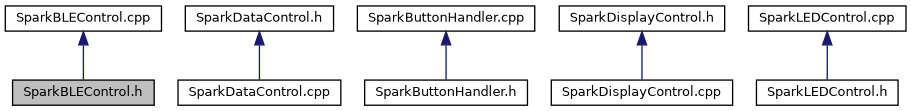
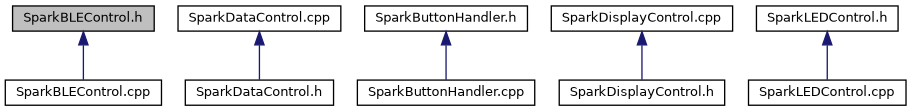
edge "SparkBLEControl.h" -> "SparkBLEControl.cpp": reversed
edge "SparkDataControl.cpp" -> "SparkDataControl.h": reversed
edge "SparkButtonHandler.h" -> "SparkButtonHandler.cpp": reversed
edge "SparkDisplayControl.cpp" -> "SparkDisplayControl.h": reversed
edge "SparkLEDControl.h" -> "SparkLEDControl.cpp": reversed
